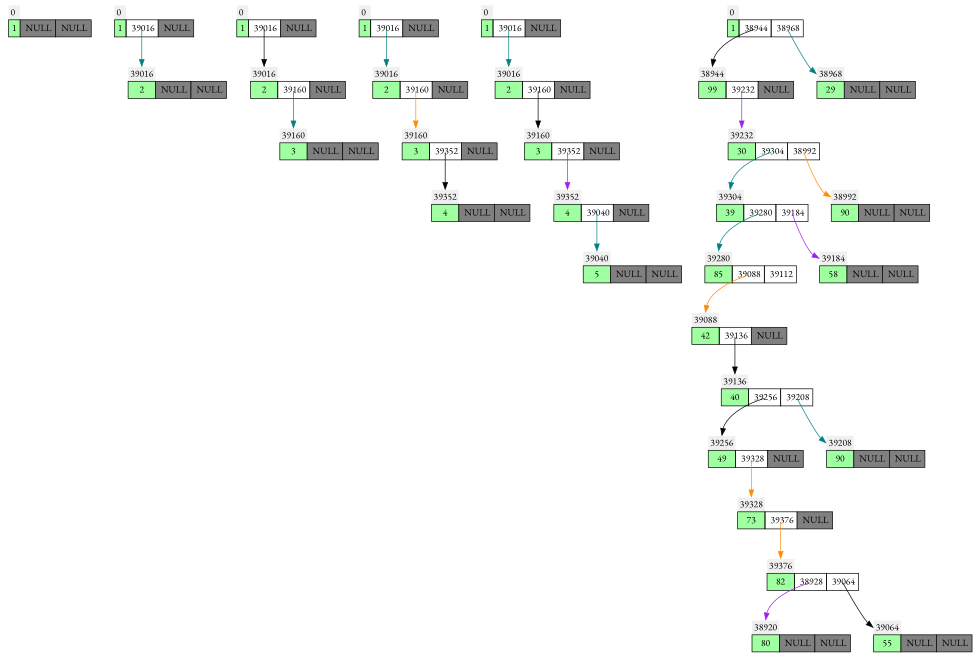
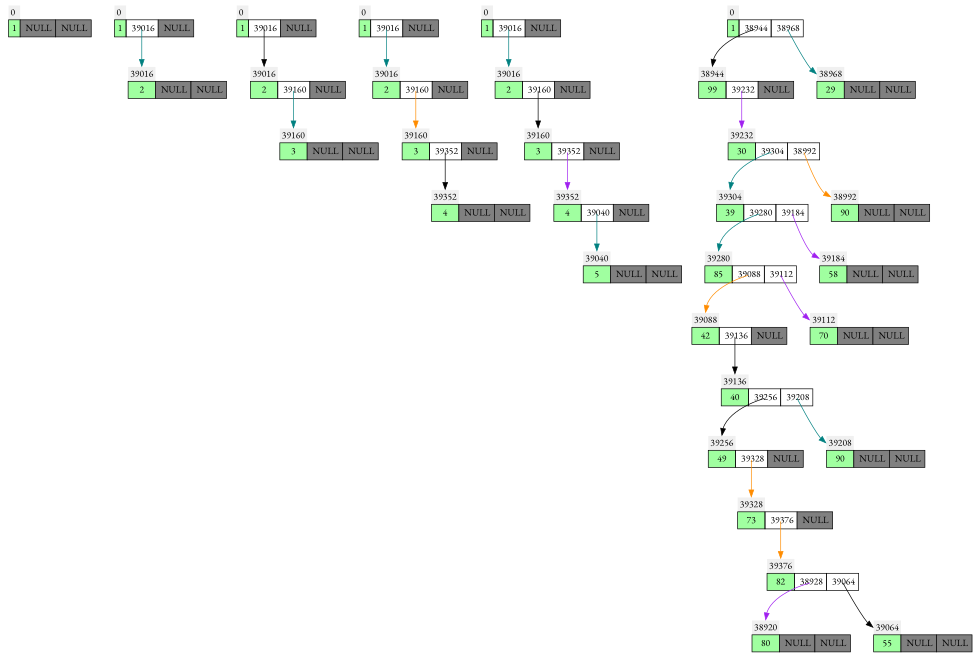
node "39112": added
